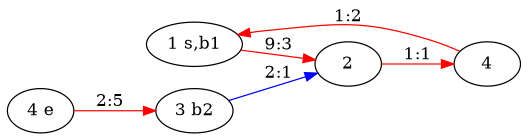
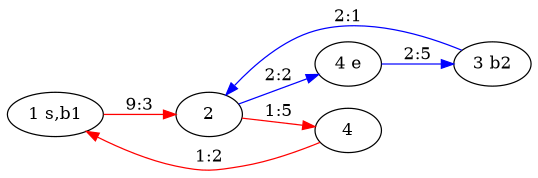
edge "2" -> "4": label "1:1" -> "1:5"
edge "2" -> "4 e": added, label "2:2"
edge "4 e" -> "3 b2": color red -> blue
